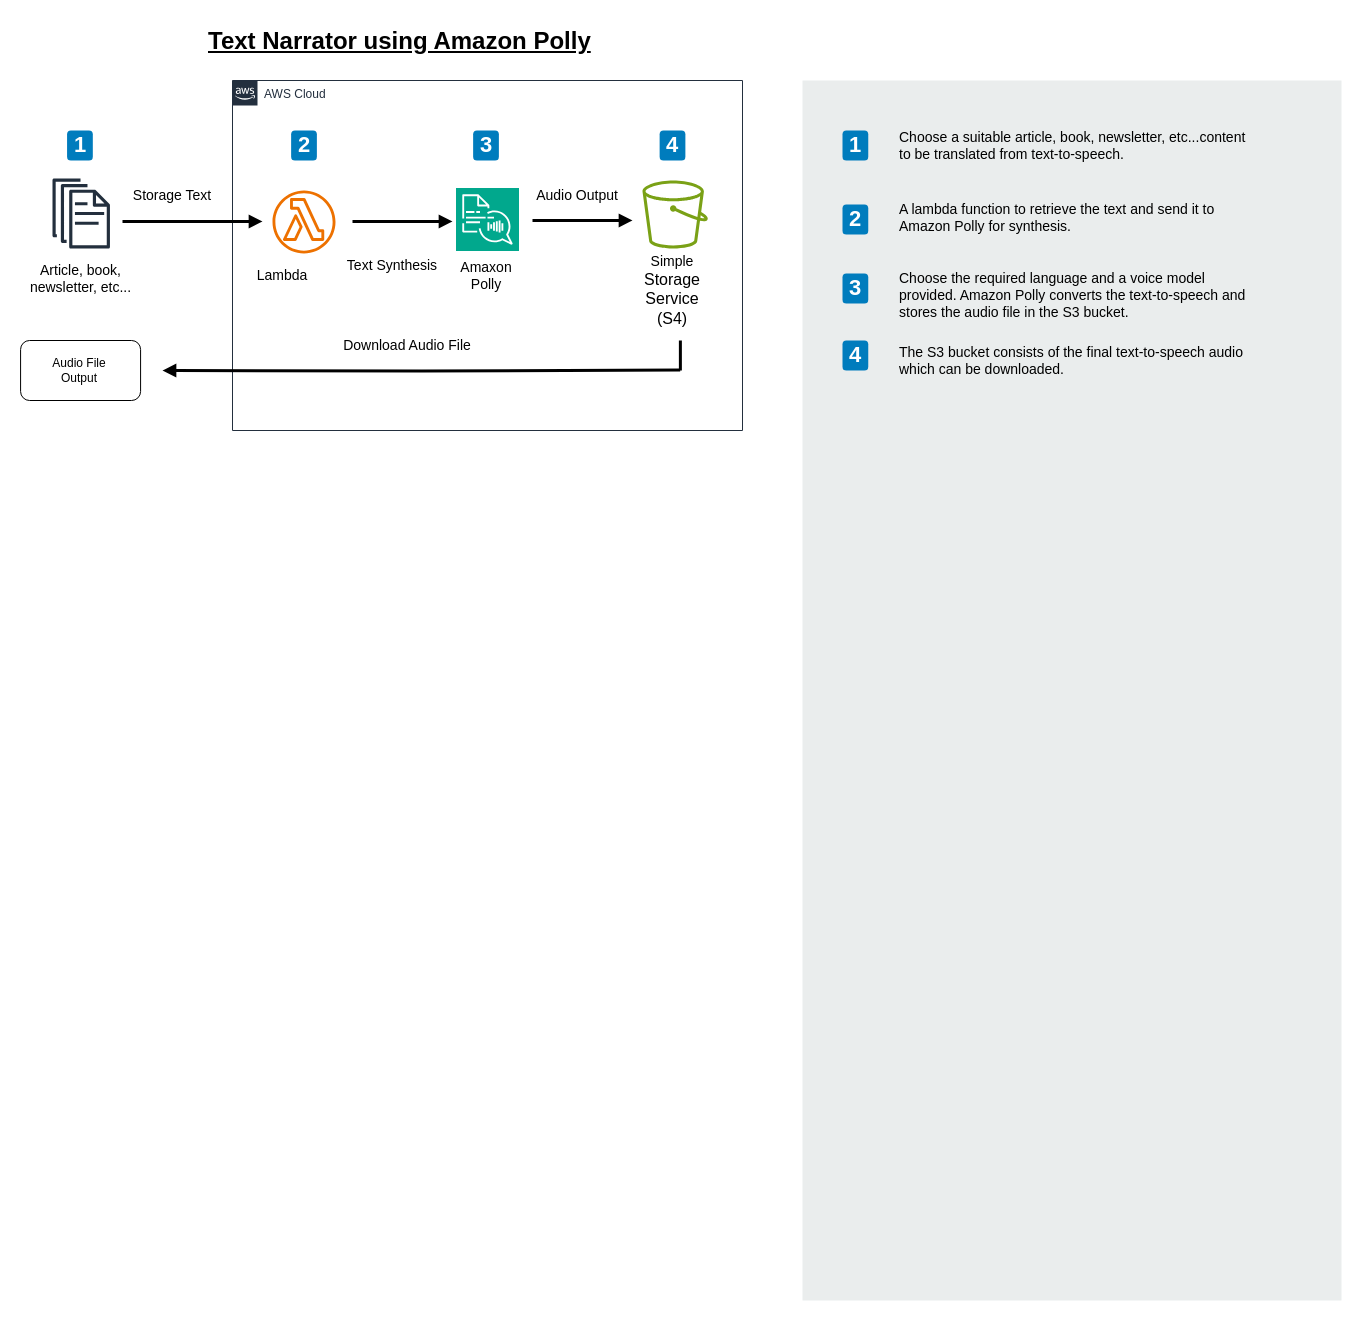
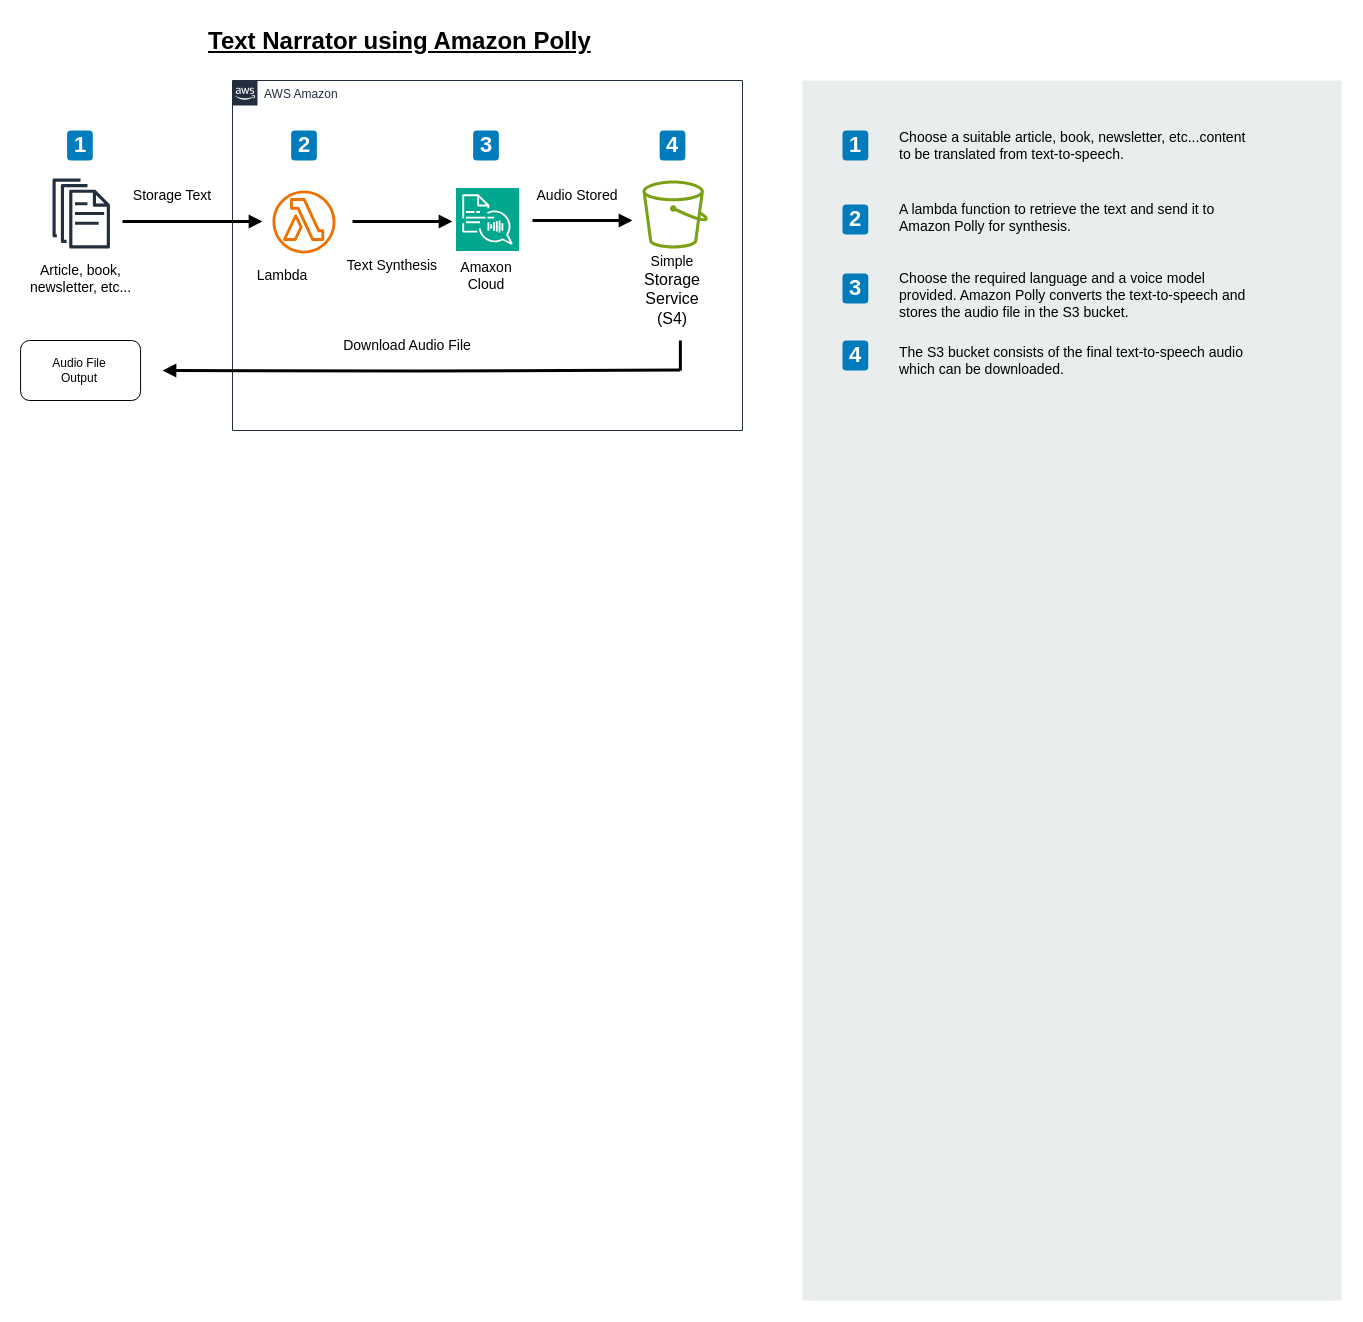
node "AWS Cloud": label "AWS Cloud" -> "AWS Amazon"
node "Audio Output": label "Audio Output" -> "Audio Stored"
node "Amaxon Polly": label "Amaxon Polly" -> "Amaxon Cloud"
